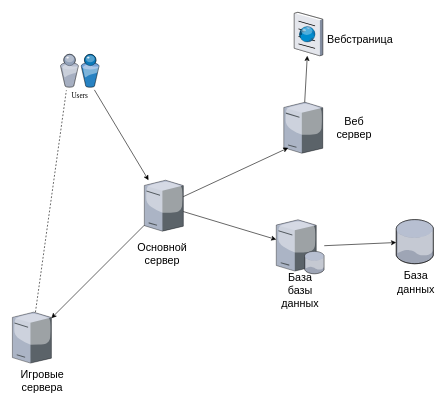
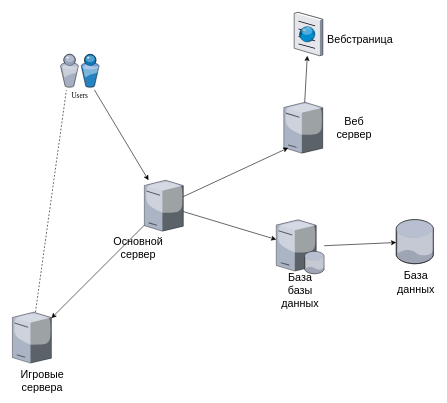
node "Основной сервер": moved (162, 255) -> (138, 249)
